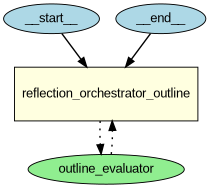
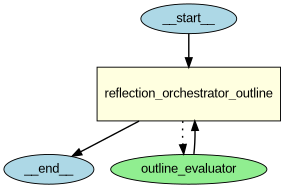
edge "__end__" -> "reflection_orchestrator_outline": reversed
edge "outline_evaluator" -> "reflection_orchestrator_outline": style dotted -> solid
